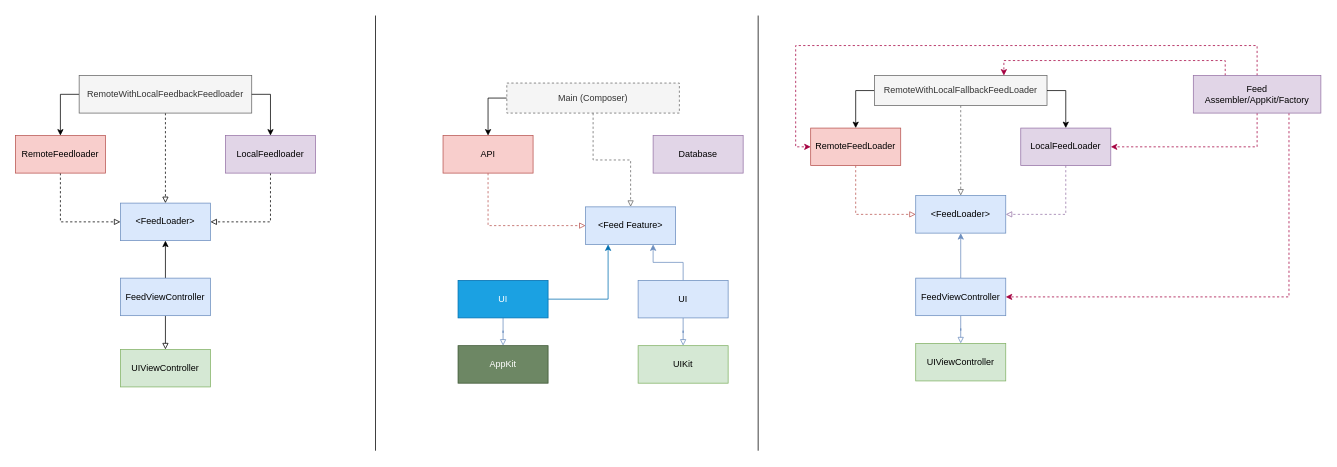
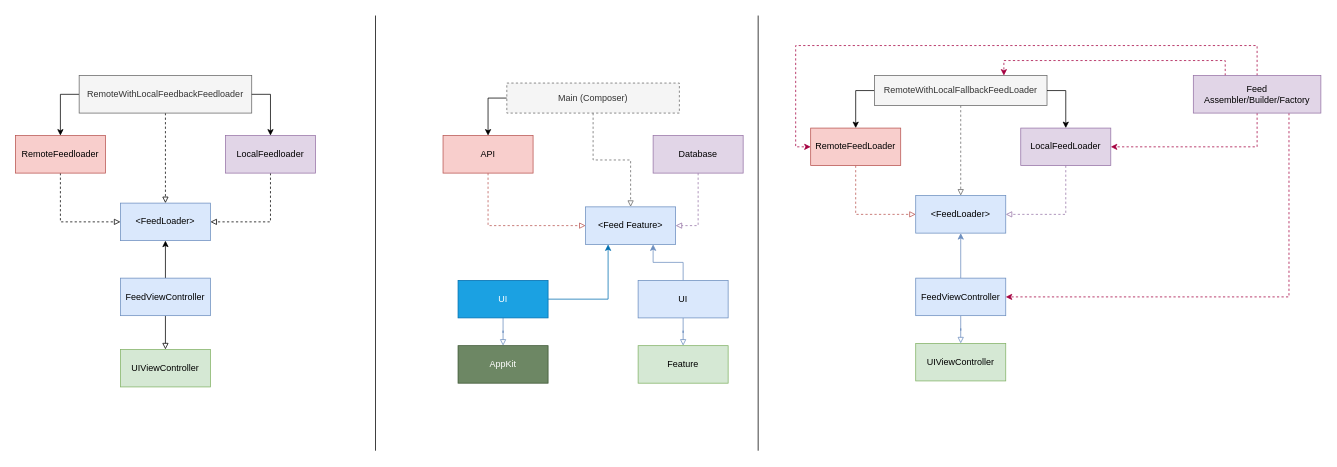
node "Feed Assembler/AppKit/Factory": label "Feed Assembler/AppKit/Factory" -> "Feed Assembler/Builder/Factory"
edge "Database" -> "<Feed Feature>": added
node "UIKit": label "UIKit" -> "Feature"
